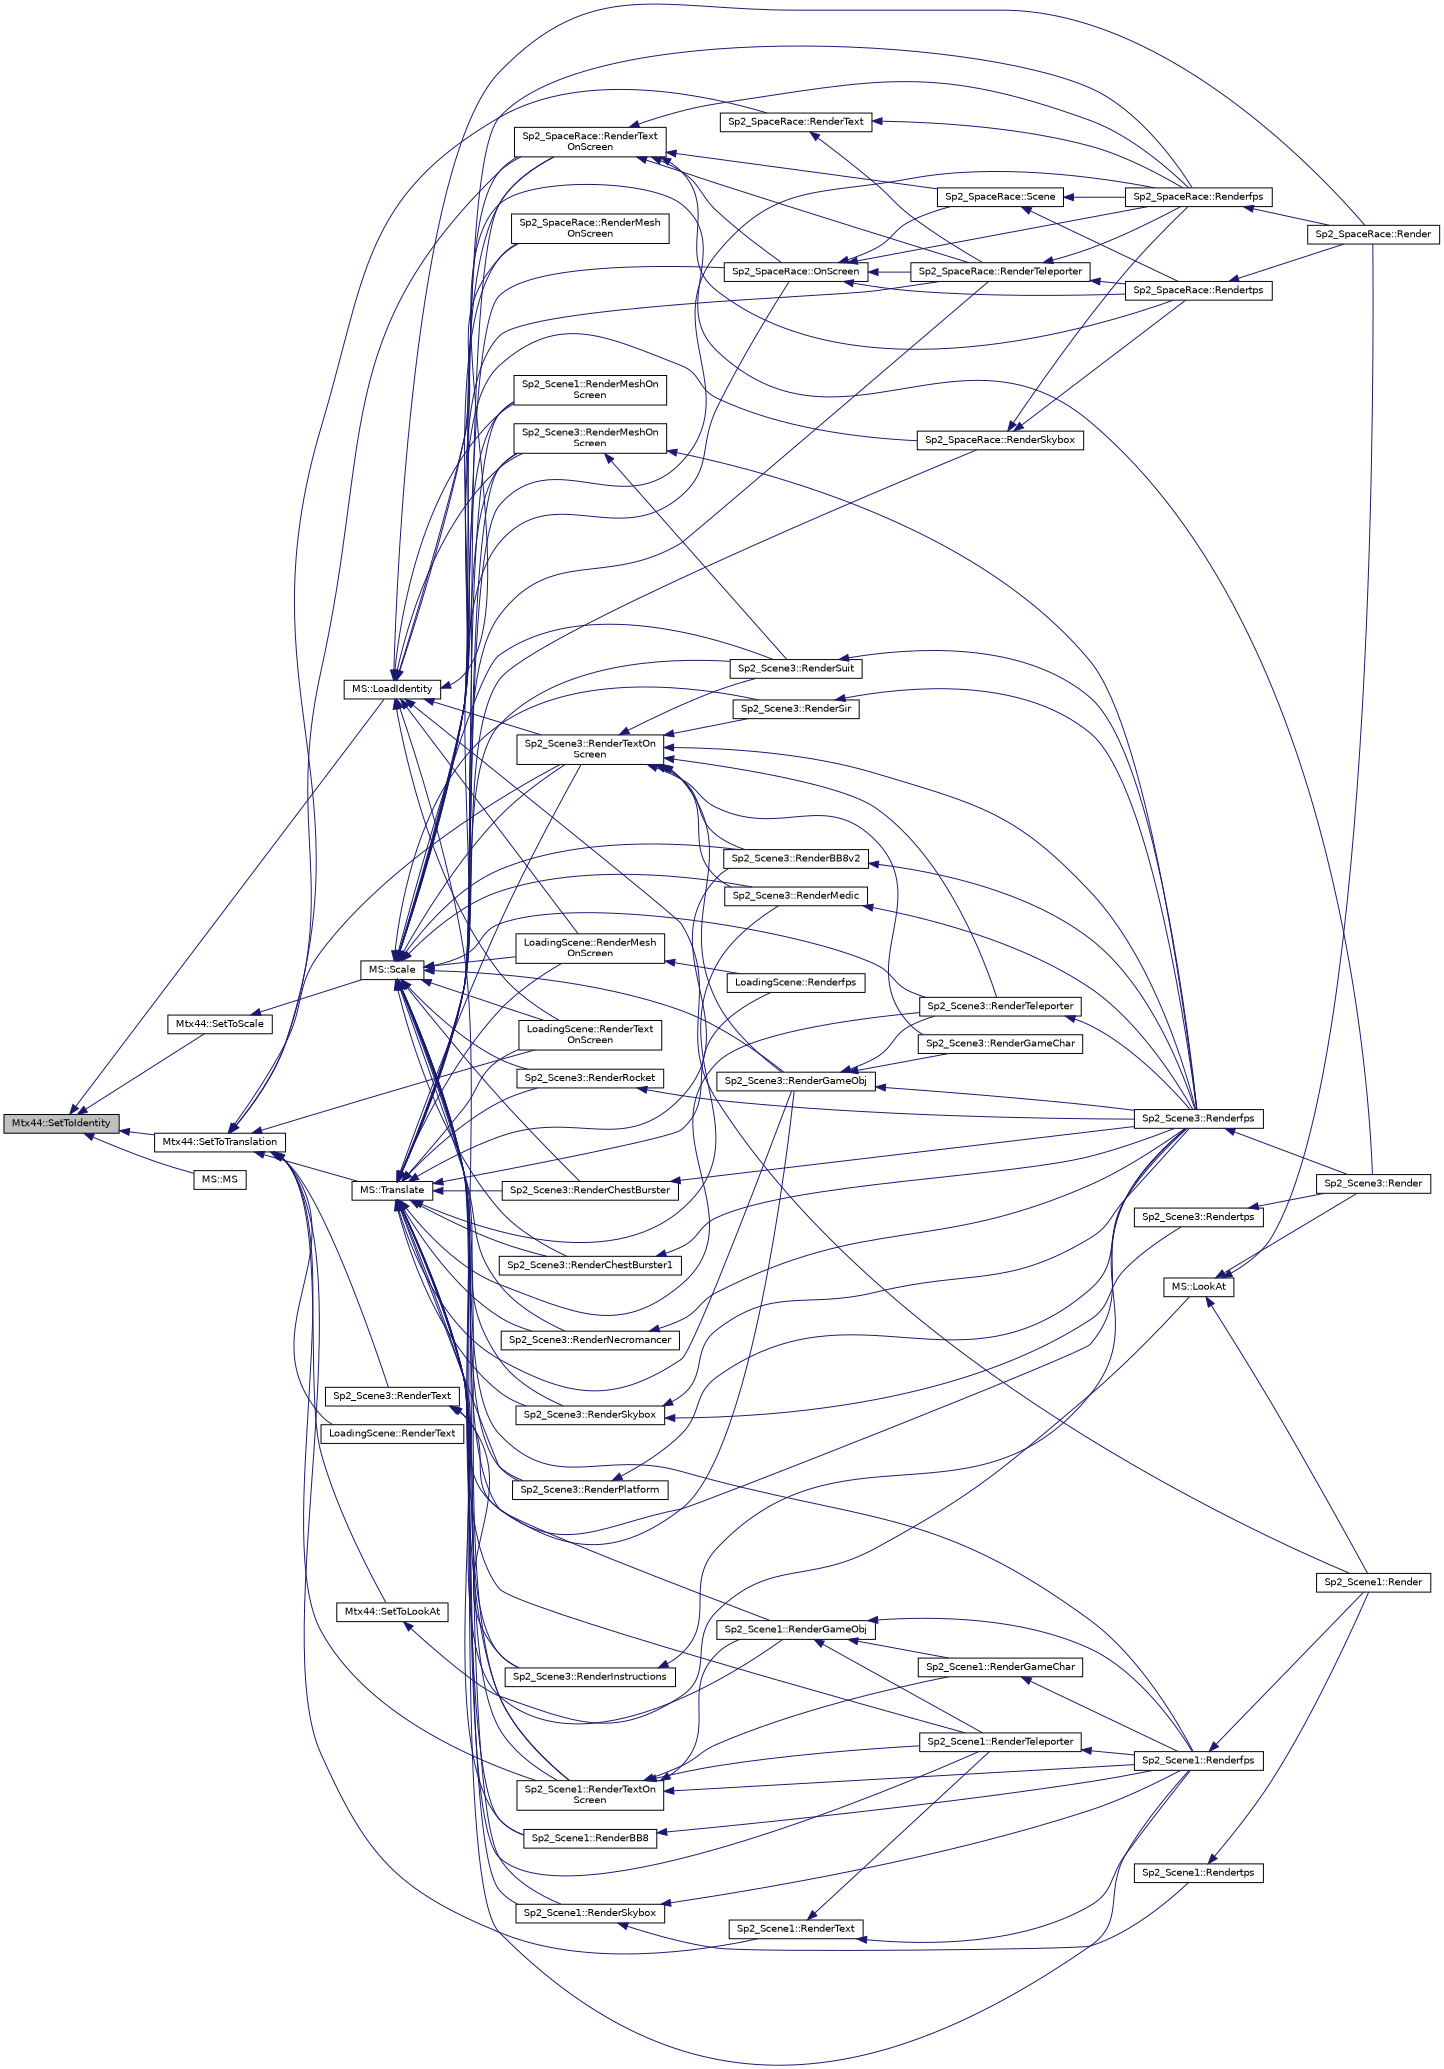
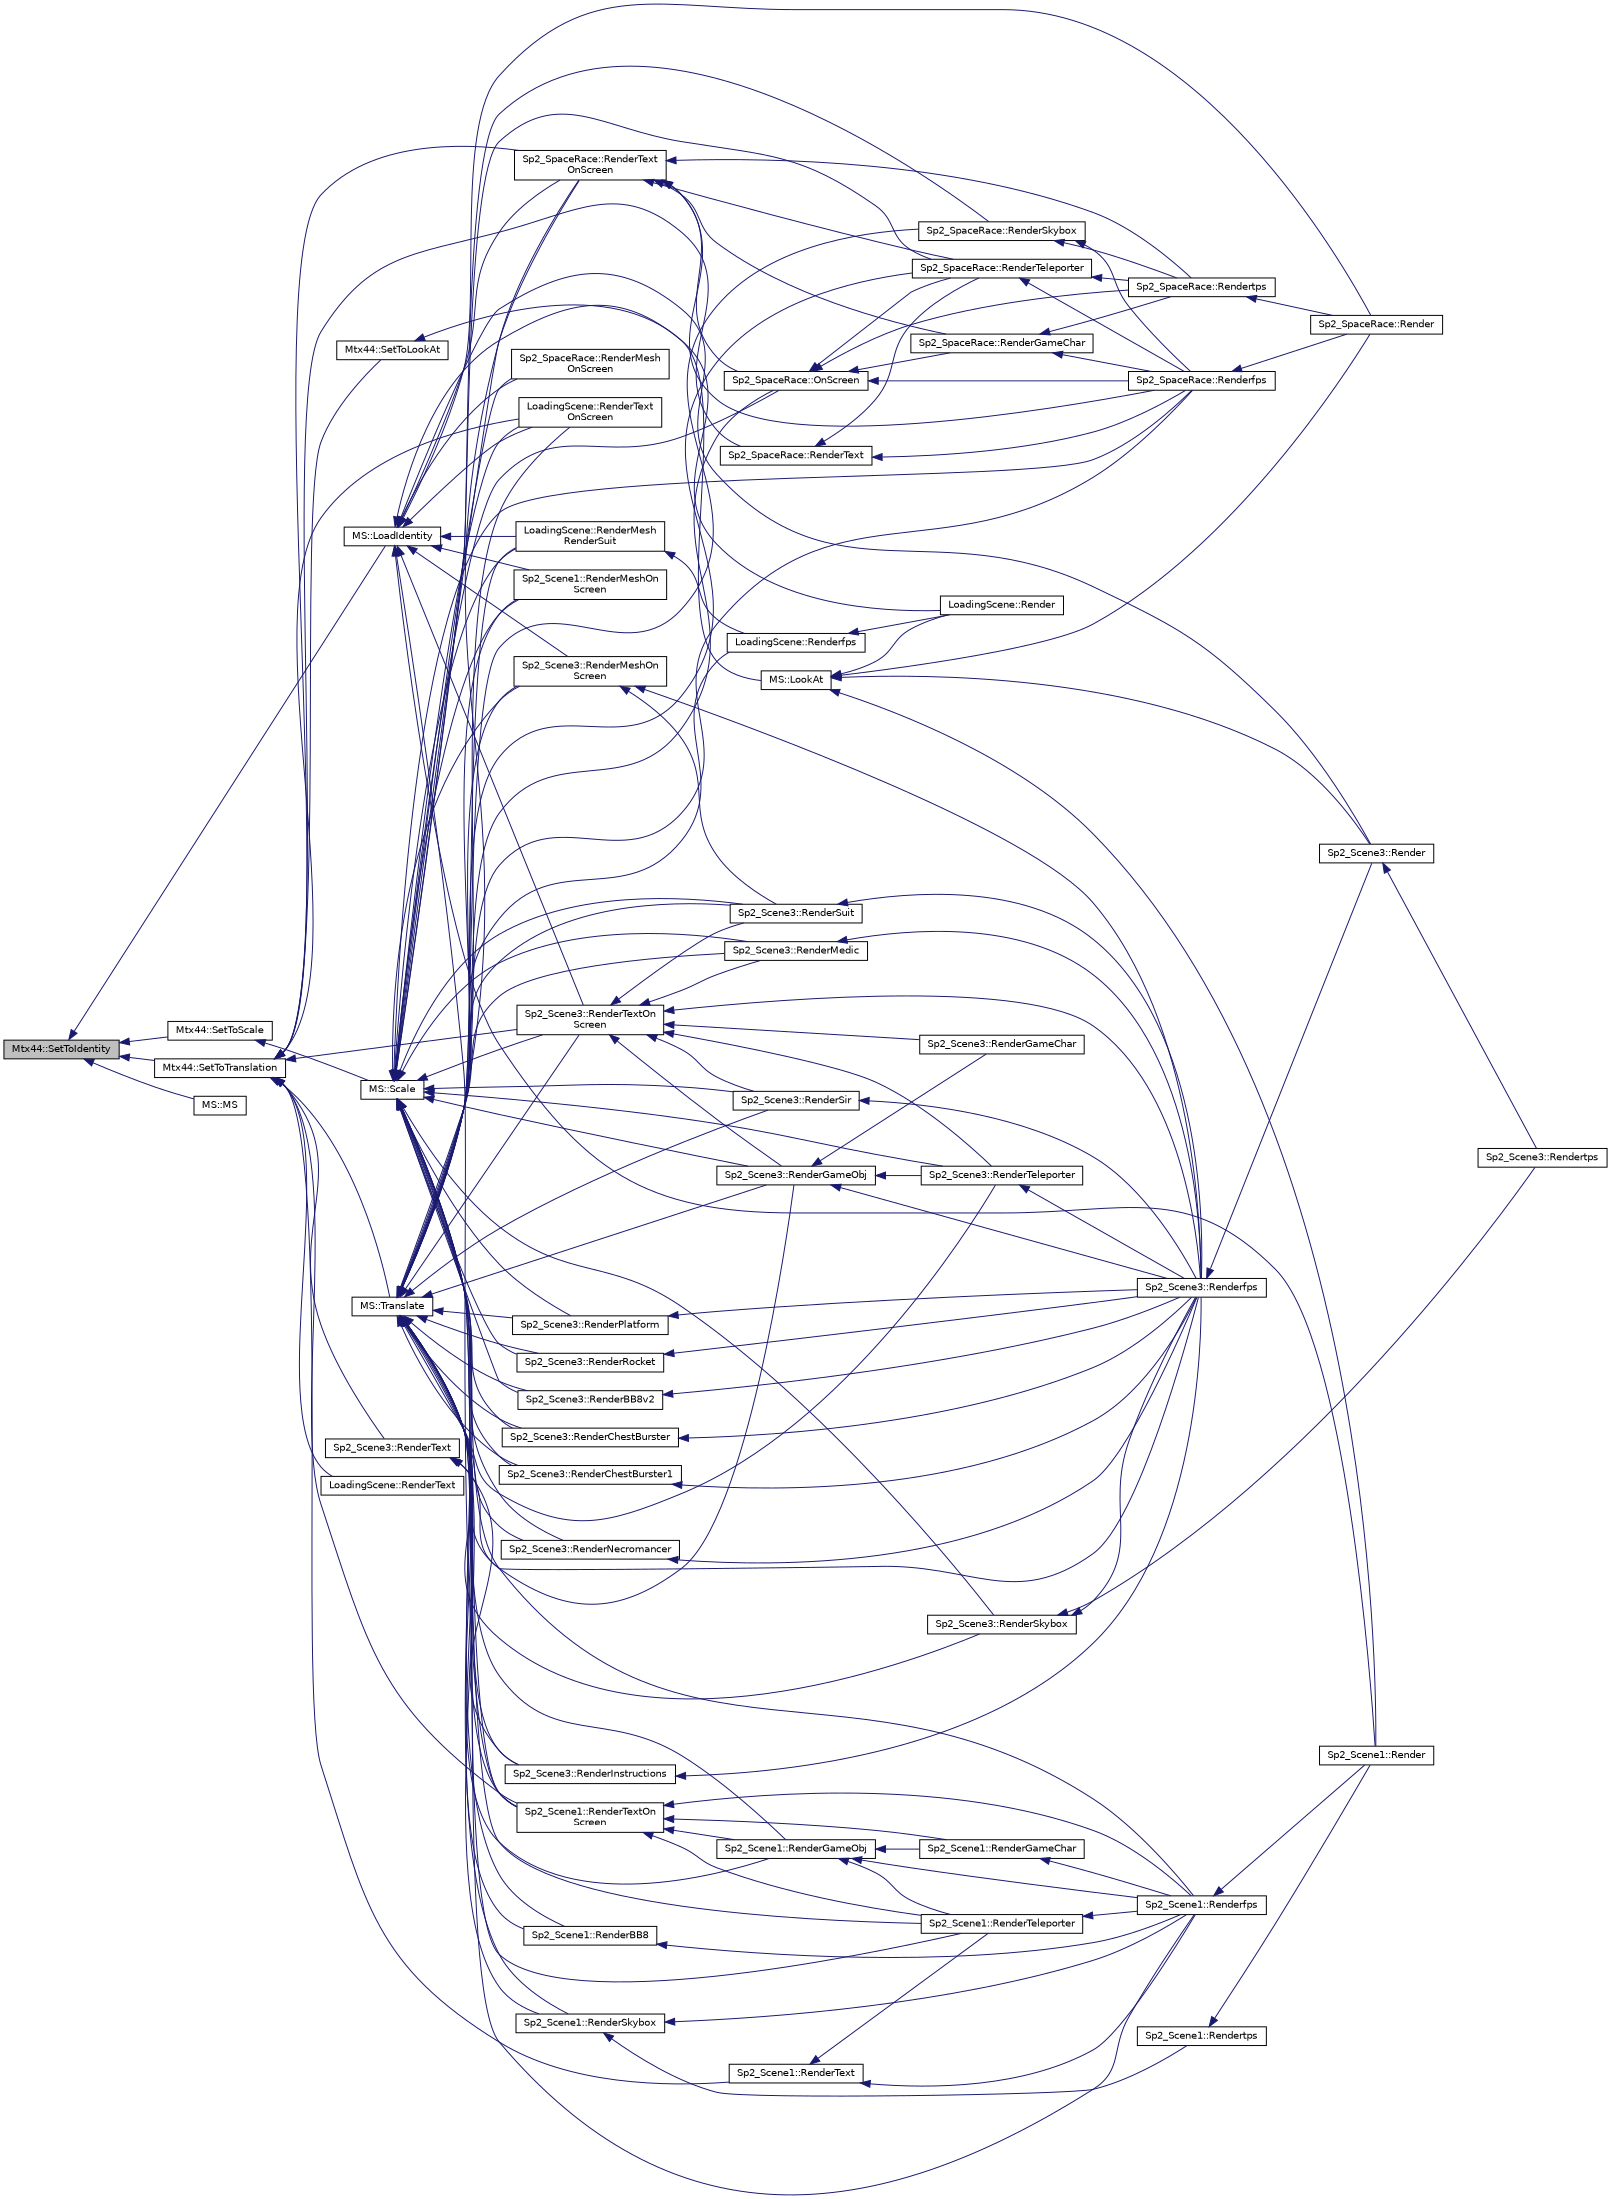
node "Sp2_SpaceRace::Scene": label "Sp2_SpaceRace::Scene" -> "Sp2_SpaceRace::RenderGameChar"
node "LoadingScene::Render": added
edge "Sp2_Scene3::RenderBB8v2" -> "Sp2_Scene3::RenderTextOn Screen": removed
node "LoadingScene::RenderMesh OnScreen": label "LoadingScene::RenderMesh OnScreen" -> "LoadingScene::RenderMesh RenderSuit"
edge "Sp2_Scene3::RenderSir" -> "MS::Translate": added
edge "Sp2_Scene3::Render" -> "Sp2_Scene3::Rendertps": reversed
